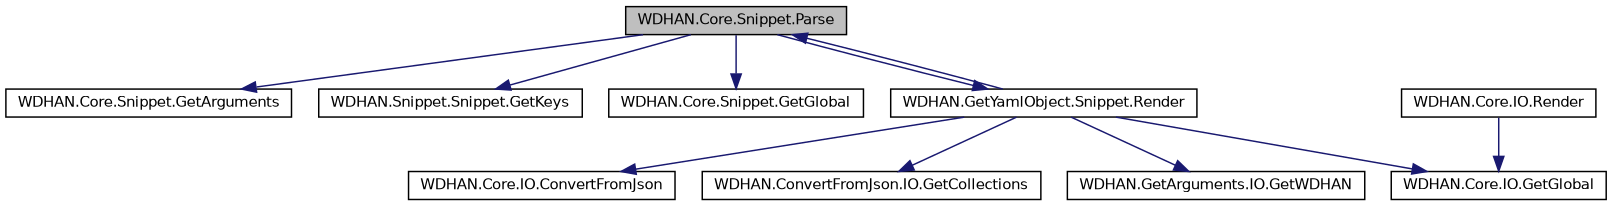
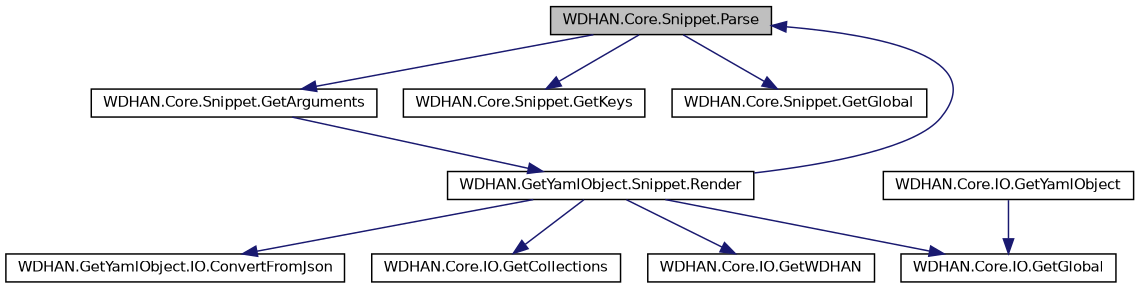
edge "WDHAN.Core.Snippet.Parse" -> "WDHAN.GetYamlObject.Snippet.Render": now "WDHAN.Core.Snippet.GetArguments" -> "WDHAN.GetYamlObject.Snippet.Render"
node "WDHAN.Snippet.Snippet.GetKeys": label "WDHAN.Snippet.Snippet.GetKeys" -> "WDHAN.Core.Snippet.GetKeys"
node "WDHAN.Core.IO.Render": label "WDHAN.Core.IO.Render" -> "WDHAN.Core.IO.GetYamlObject"
node "WDHAN.Core.IO.ConvertFromJson": label "WDHAN.Core.IO.ConvertFromJson" -> "WDHAN.GetYamlObject.IO.ConvertFromJson"
node "WDHAN.ConvertFromJson.IO.GetCollections": label "WDHAN.ConvertFromJson.IO.GetCollections" -> "WDHAN.Core.IO.GetCollections"
node "WDHAN.GetArguments.IO.GetWDHAN": label "WDHAN.GetArguments.IO.GetWDHAN" -> "WDHAN.Core.IO.GetWDHAN"
